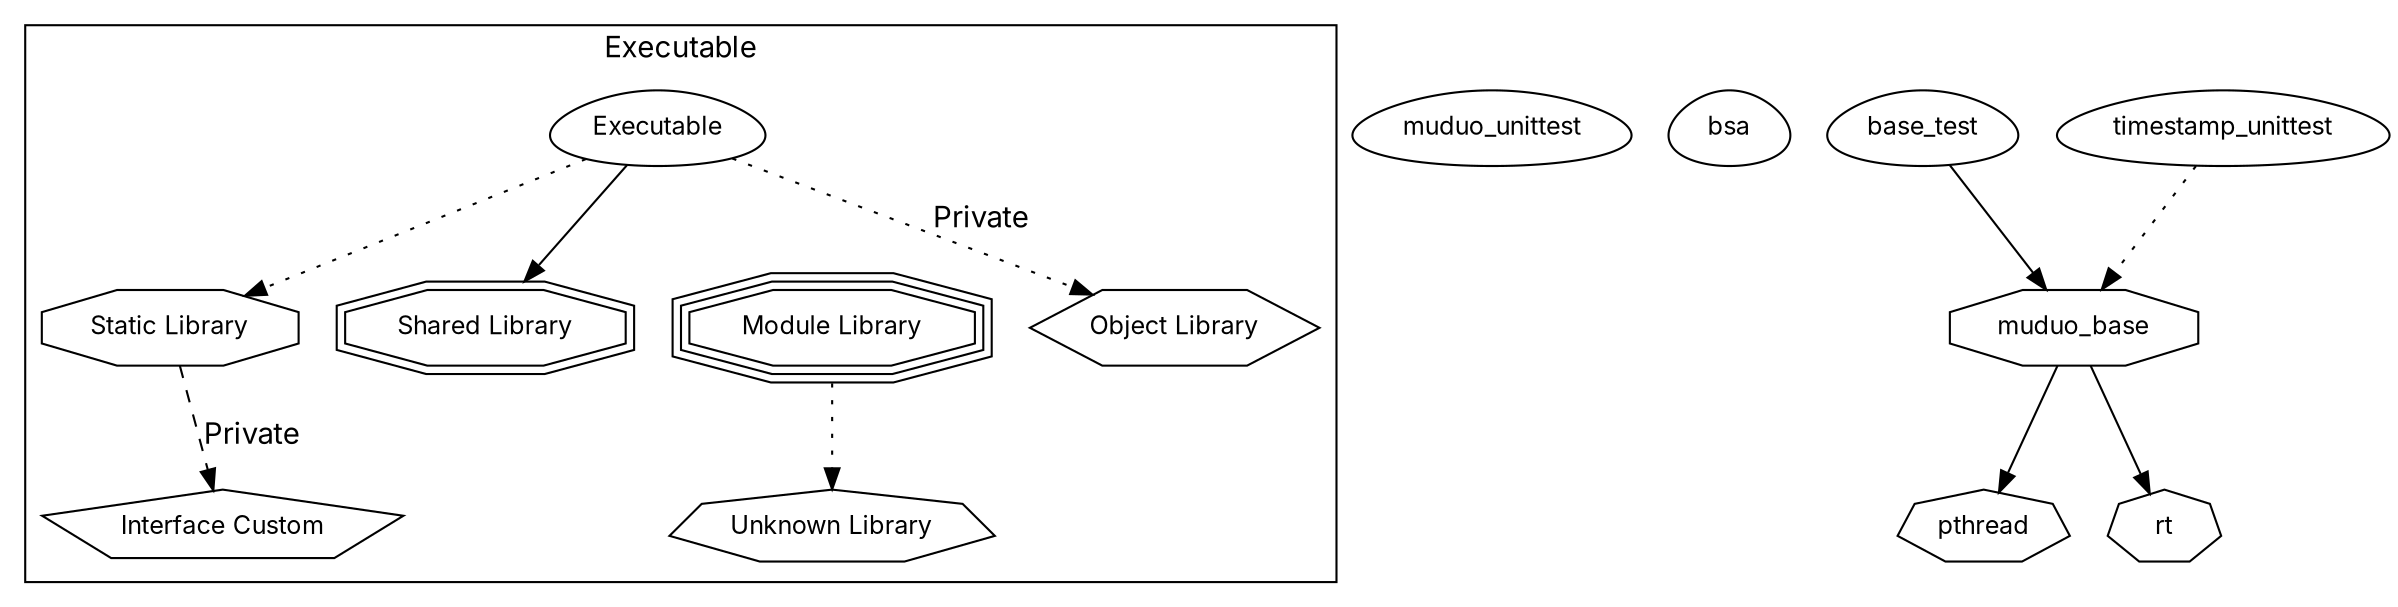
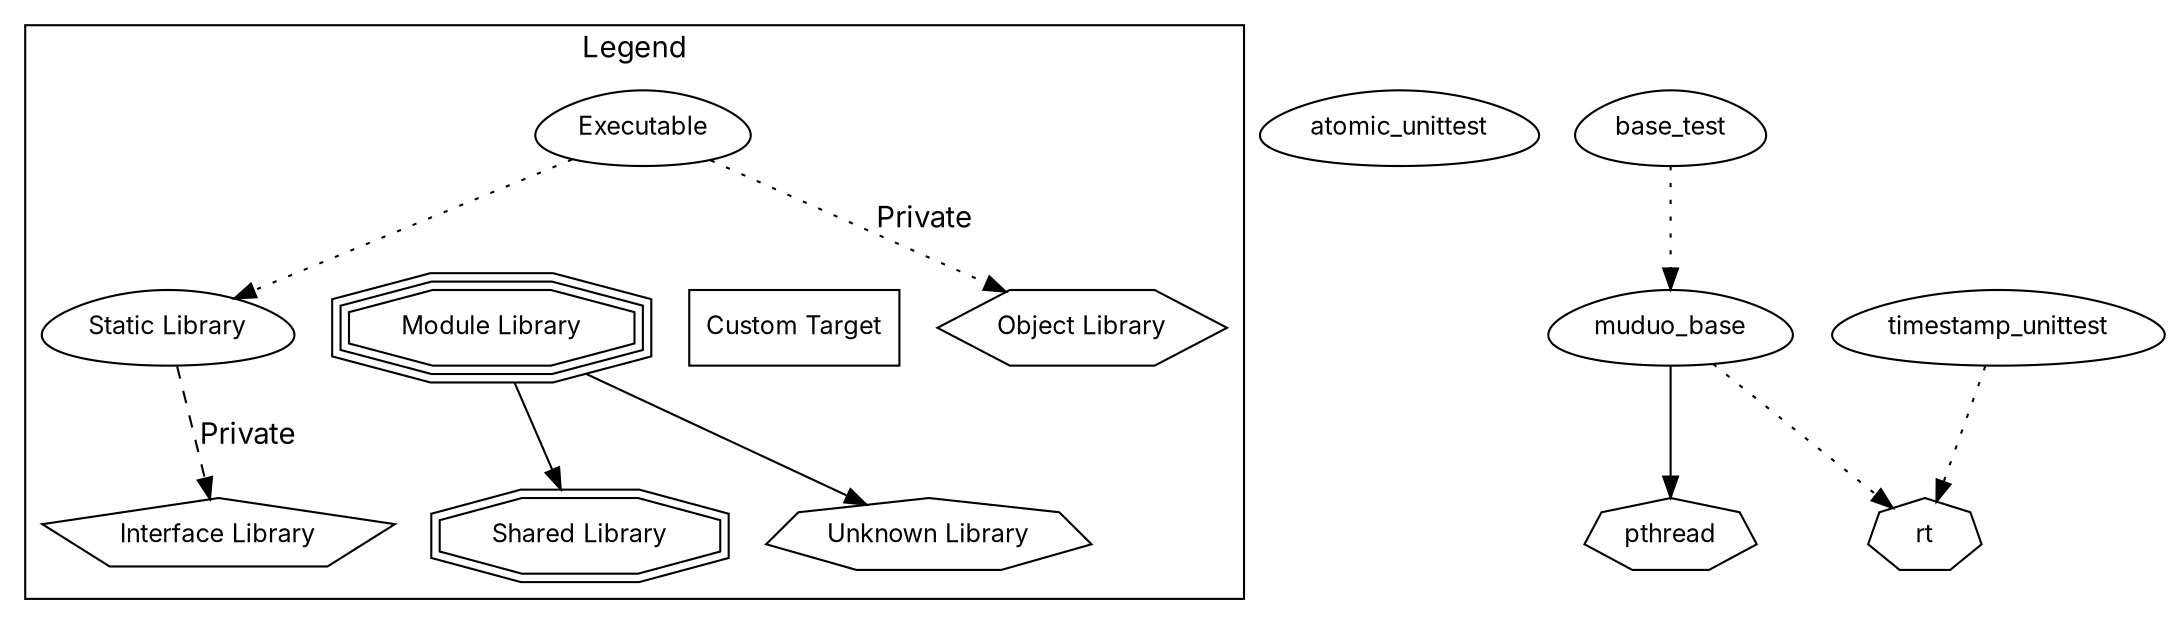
cluster "Executable": label "Executable" -> "Legend"
node "muduo_unittest": label "muduo_unittest" -> "atomic_unittest"
node "bsa": removed
edge "Executable" -> "Shared Library": now "Module Library" -> "Shared Library"
edge "base_test" -> "muduo_base": style solid -> dotted
edge "timestamp_unittest" -> "muduo_base": now "timestamp_unittest" -> "rt"
node "Static Library": shape octagon -> egg
node "Custom Target": added
node "muduo_base": shape octagon -> egg
edge "muduo_base" -> "rt": style solid -> dotted
edge "Module Library" -> "Unknown Library": style dotted -> solid
node "Interface Custom": label "Interface Custom" -> "Interface Library"
